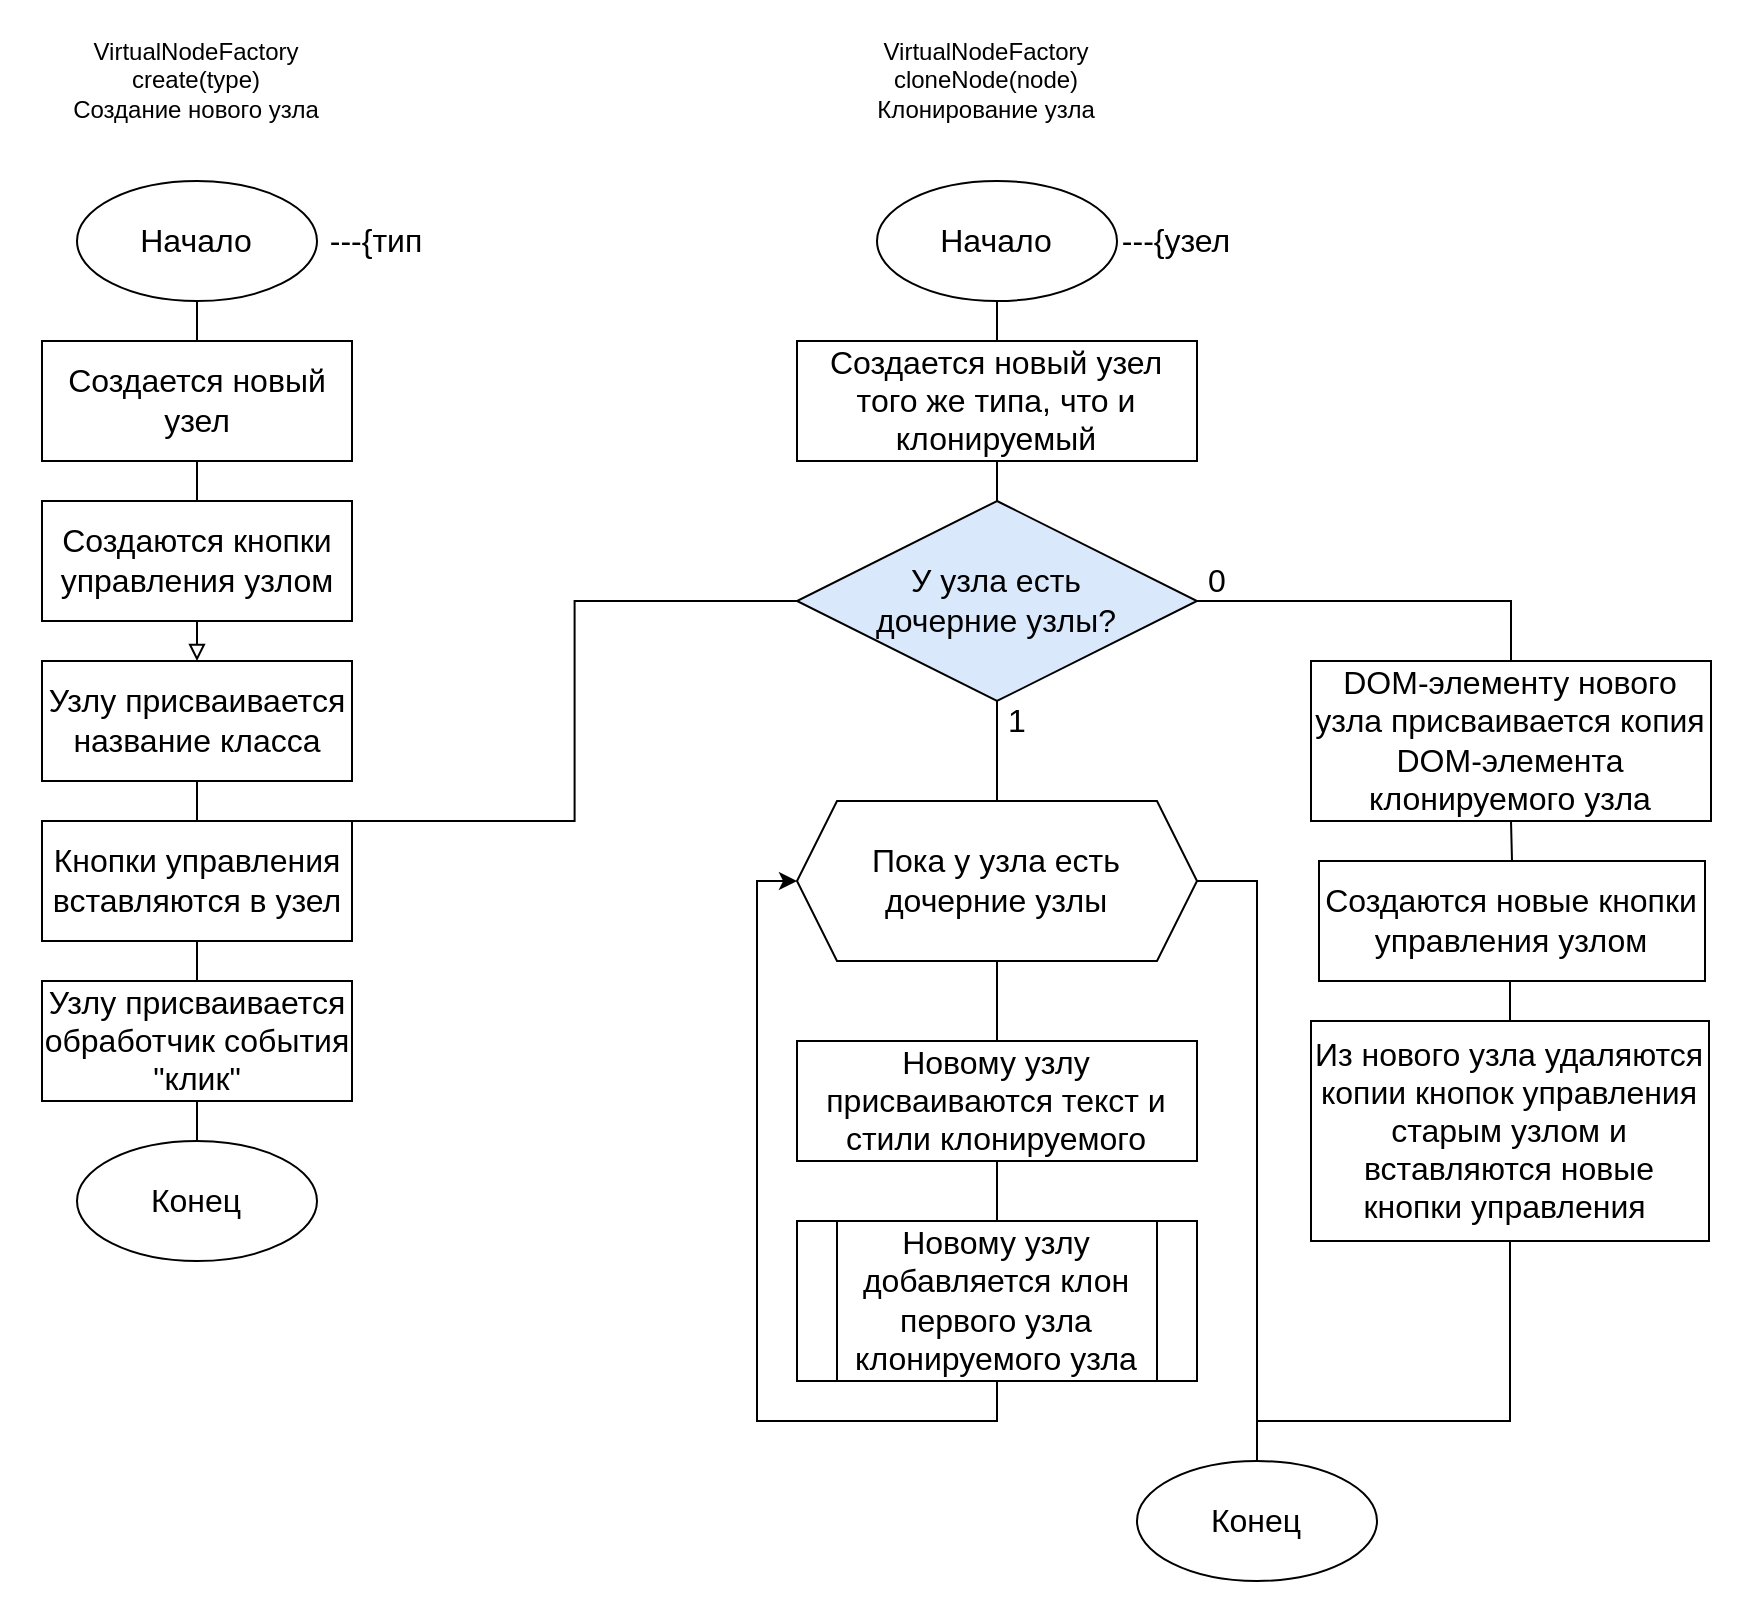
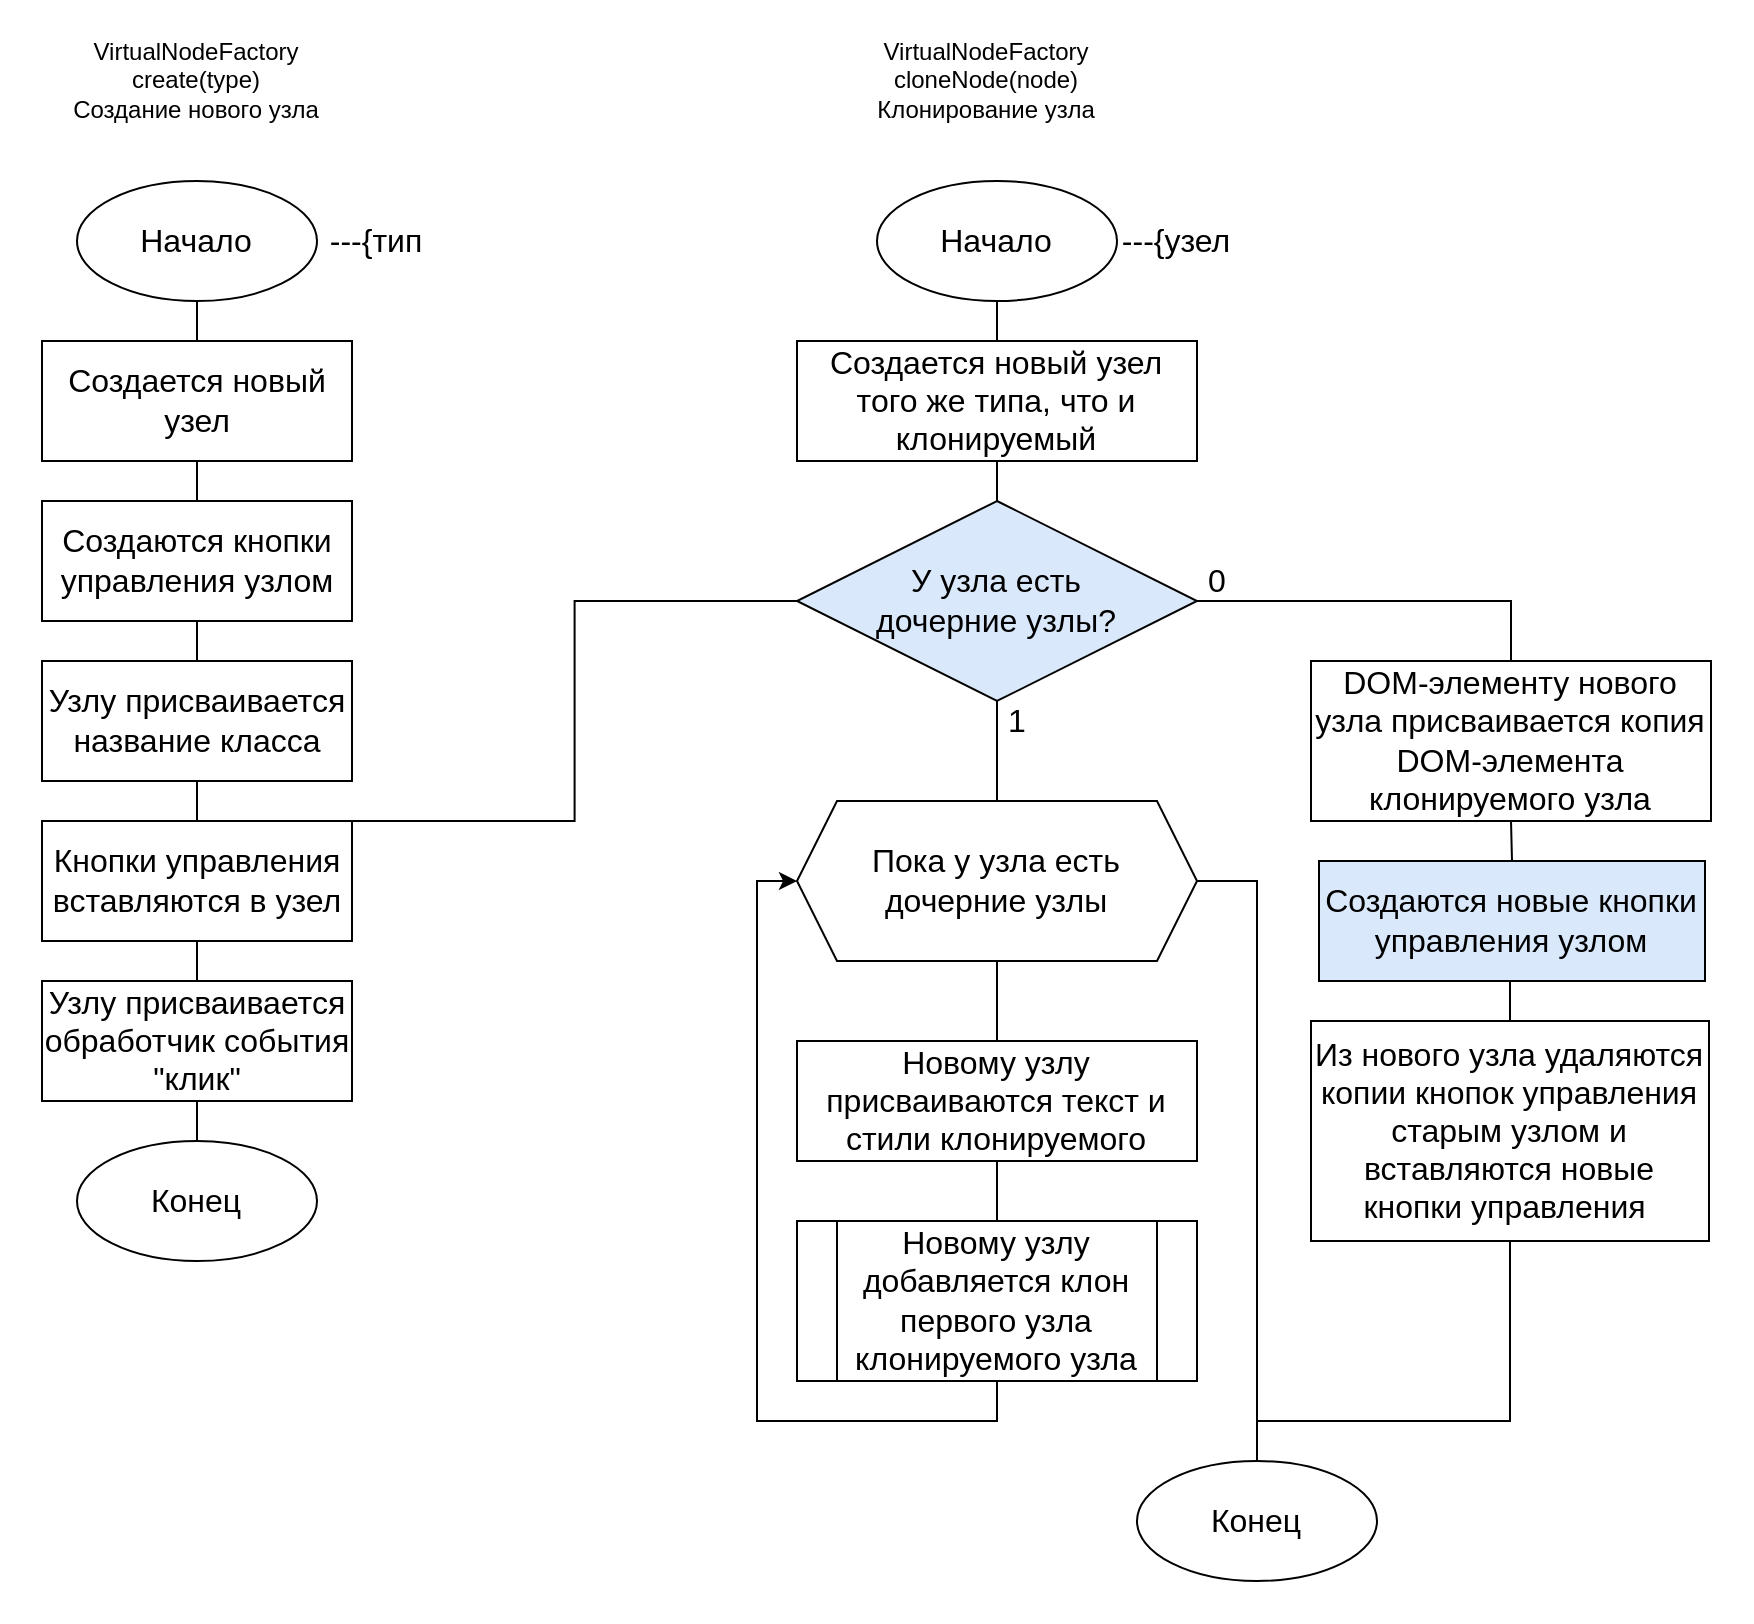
edge "Создаются кнопки управления узлом" -> "Узлу присваивается название класса": arrowhead block -> none
node "Создаются новые кнопки управления узлом": fillcolor #ffffff -> #dae8fc
